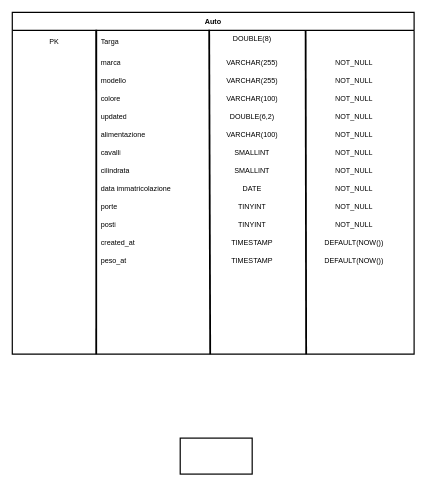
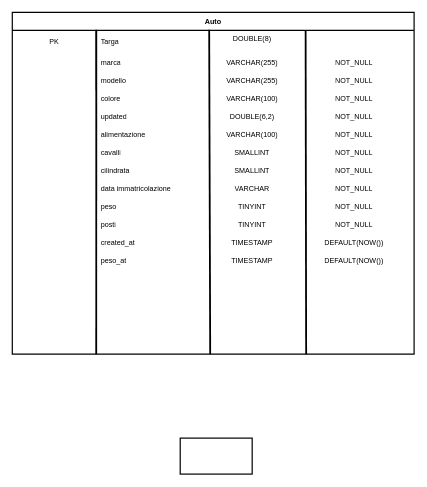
node "DATE": label "DATE" -> "VARCHAR"
node "porte": label "porte" -> "peso"
